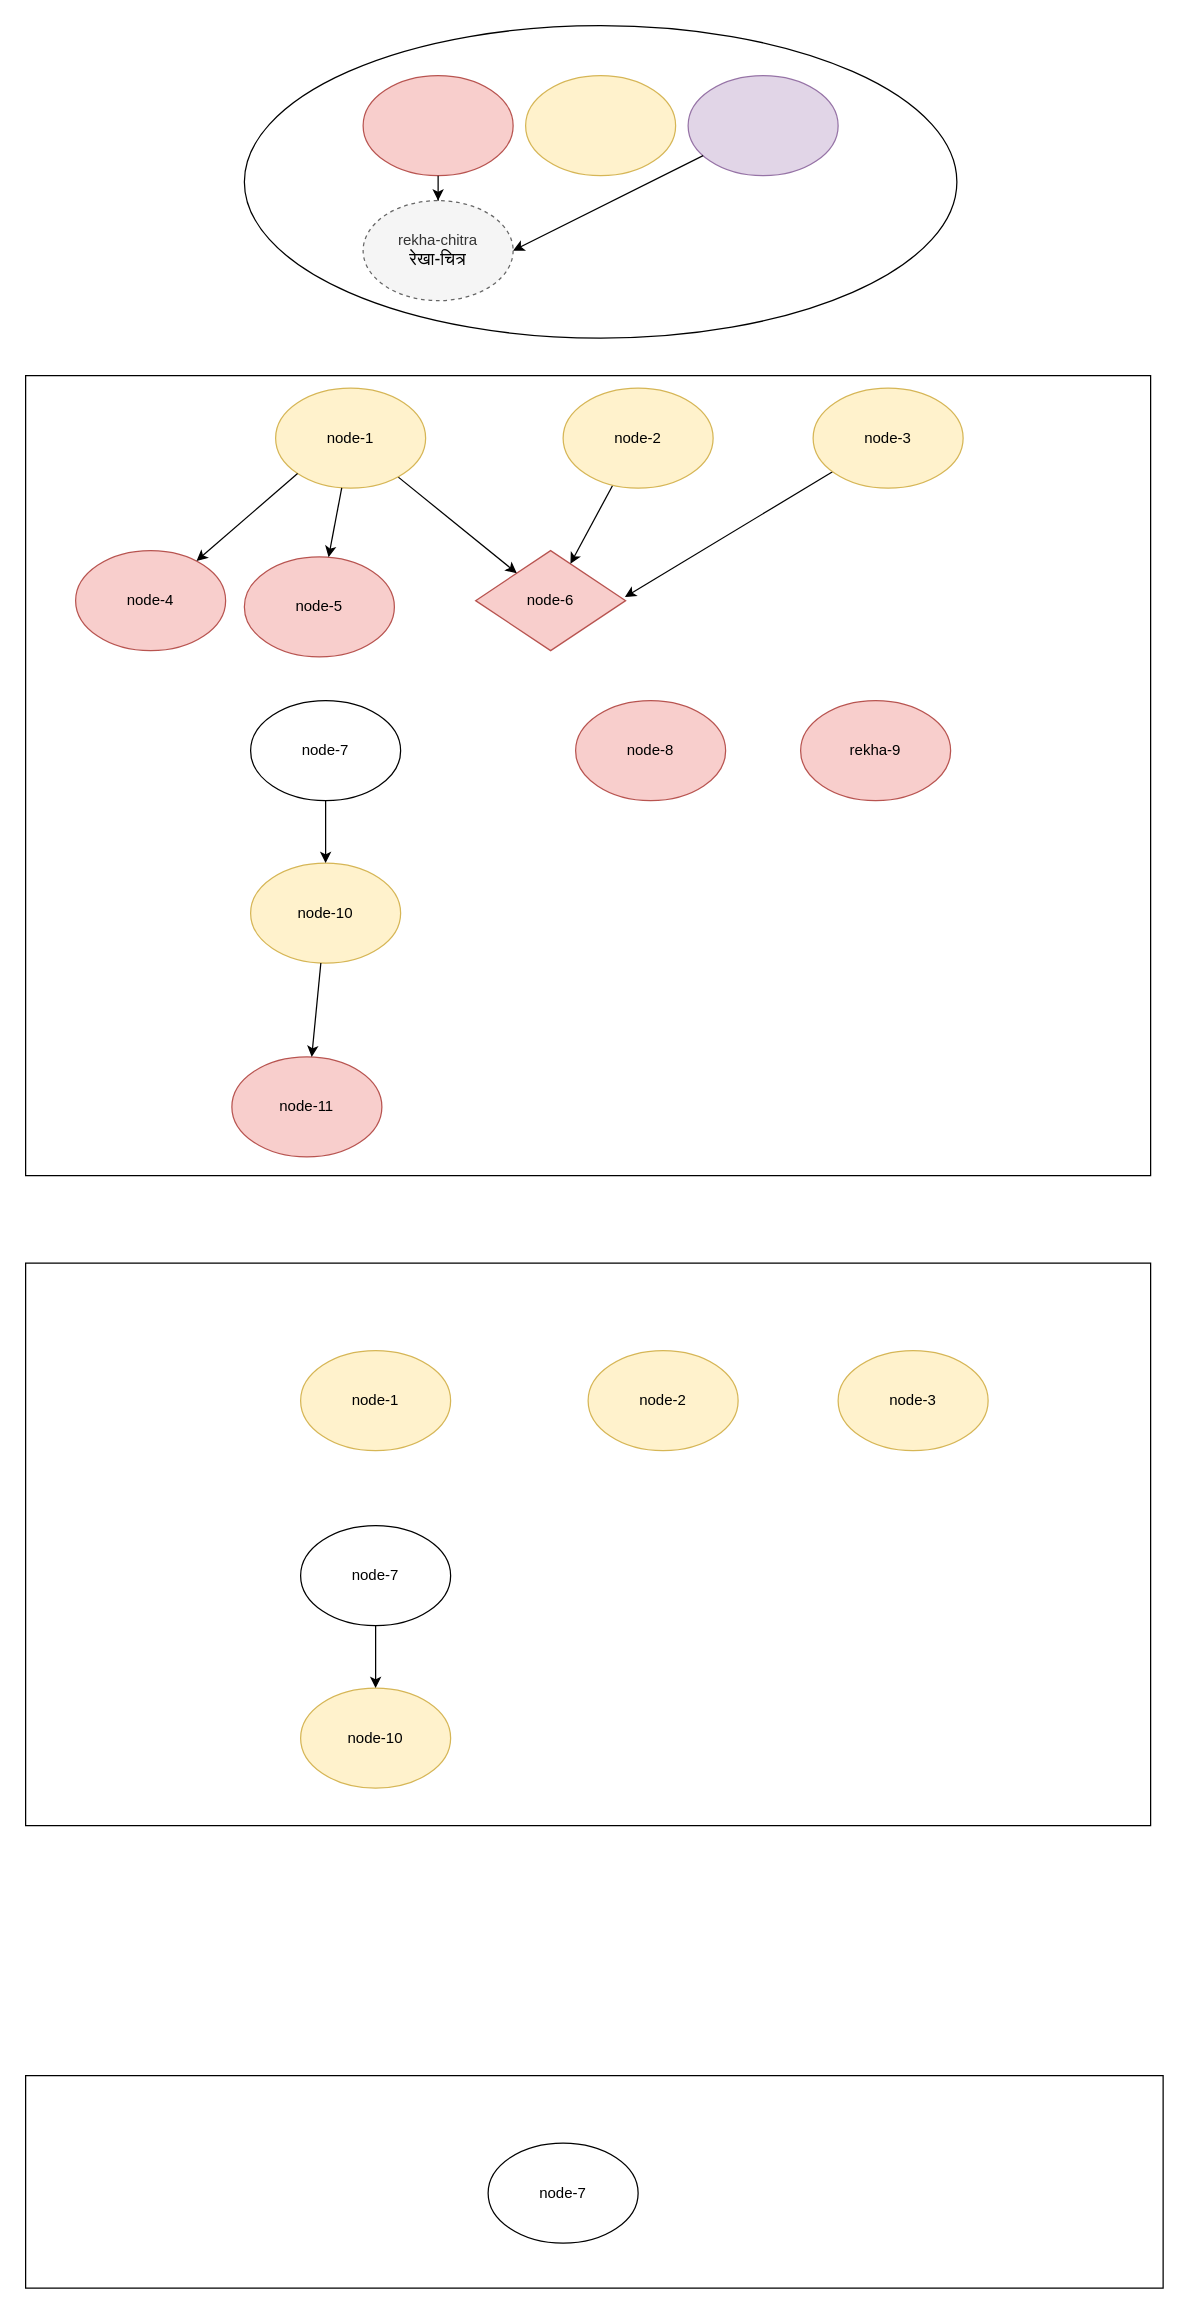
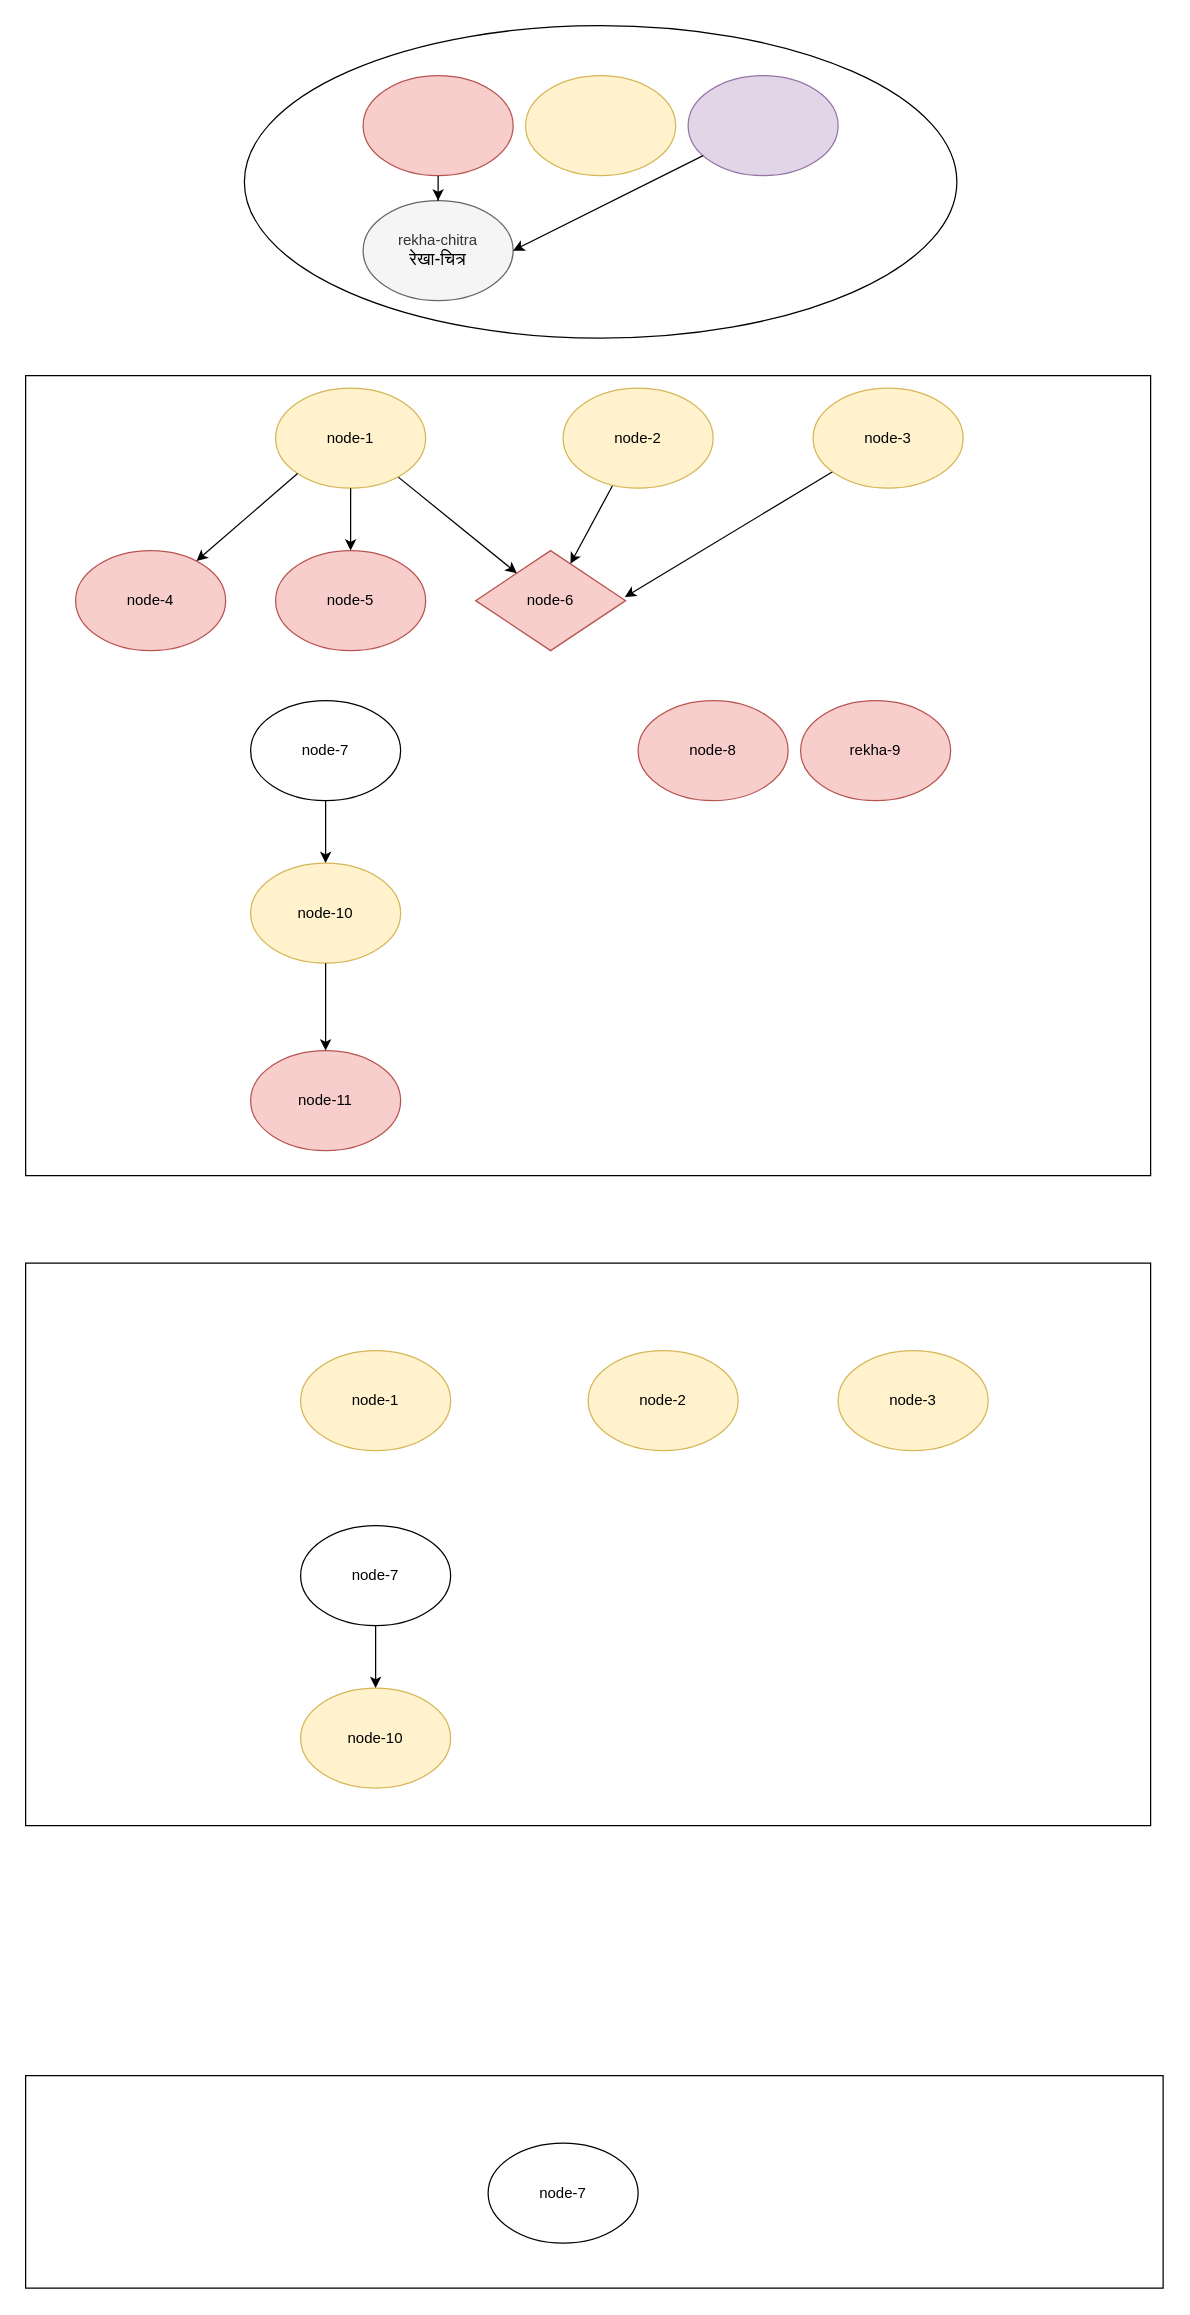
node "rekha-chitraरेखा-चित्र": style dashed -> solid
node "node-5": moved (319, 607) -> (351, 601)
node "node-8": moved (651, 751) -> (713, 751)
node "node-11": moved (307, 1107) -> (326, 1101)
